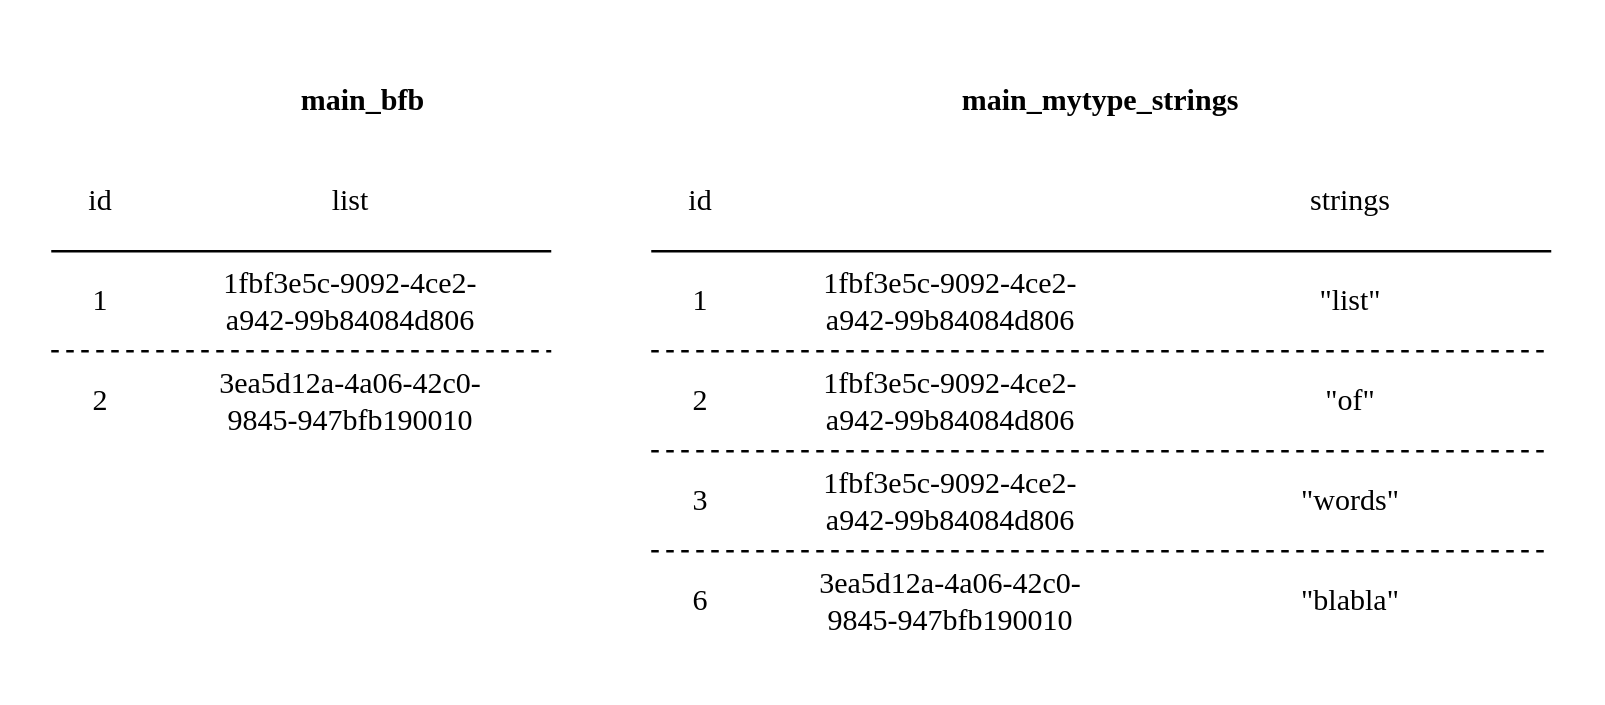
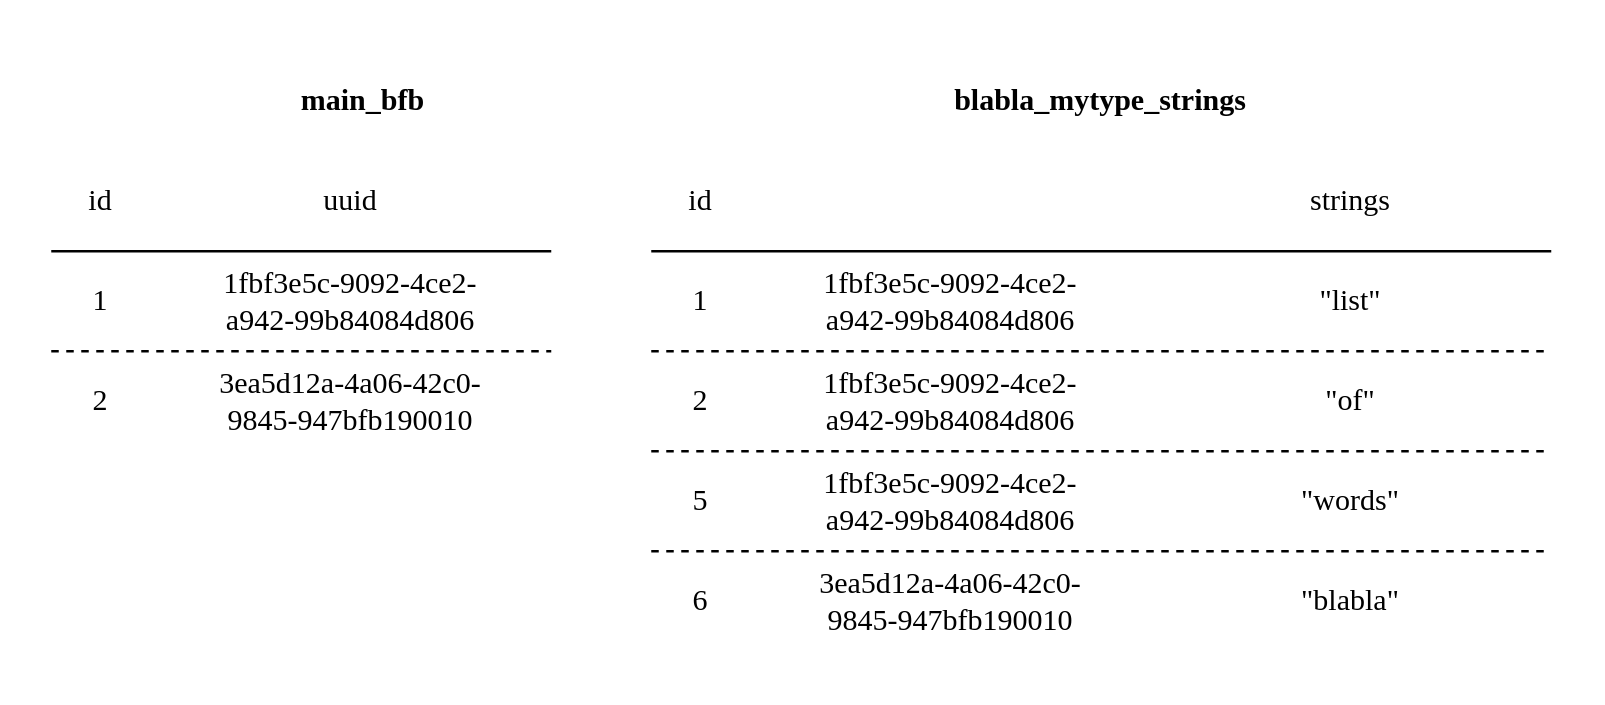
node "main_mytype_strings": label "main_mytype_strings" -> "blabla_mytype_strings"
node "list": label "list" -> "uuid"
node "3": label "3" -> "5"
